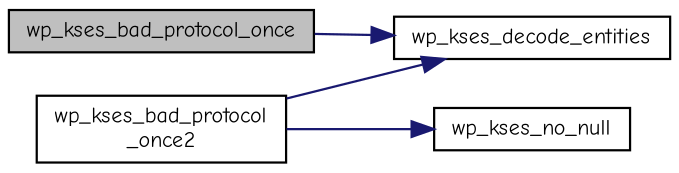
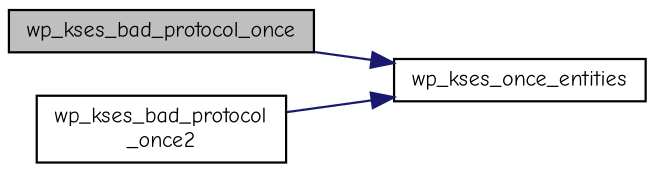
node "wp_kses_decode_entities": label "wp_kses_decode_entities" -> "wp_kses_once_entities"
node "wp_kses_no_null": removed
